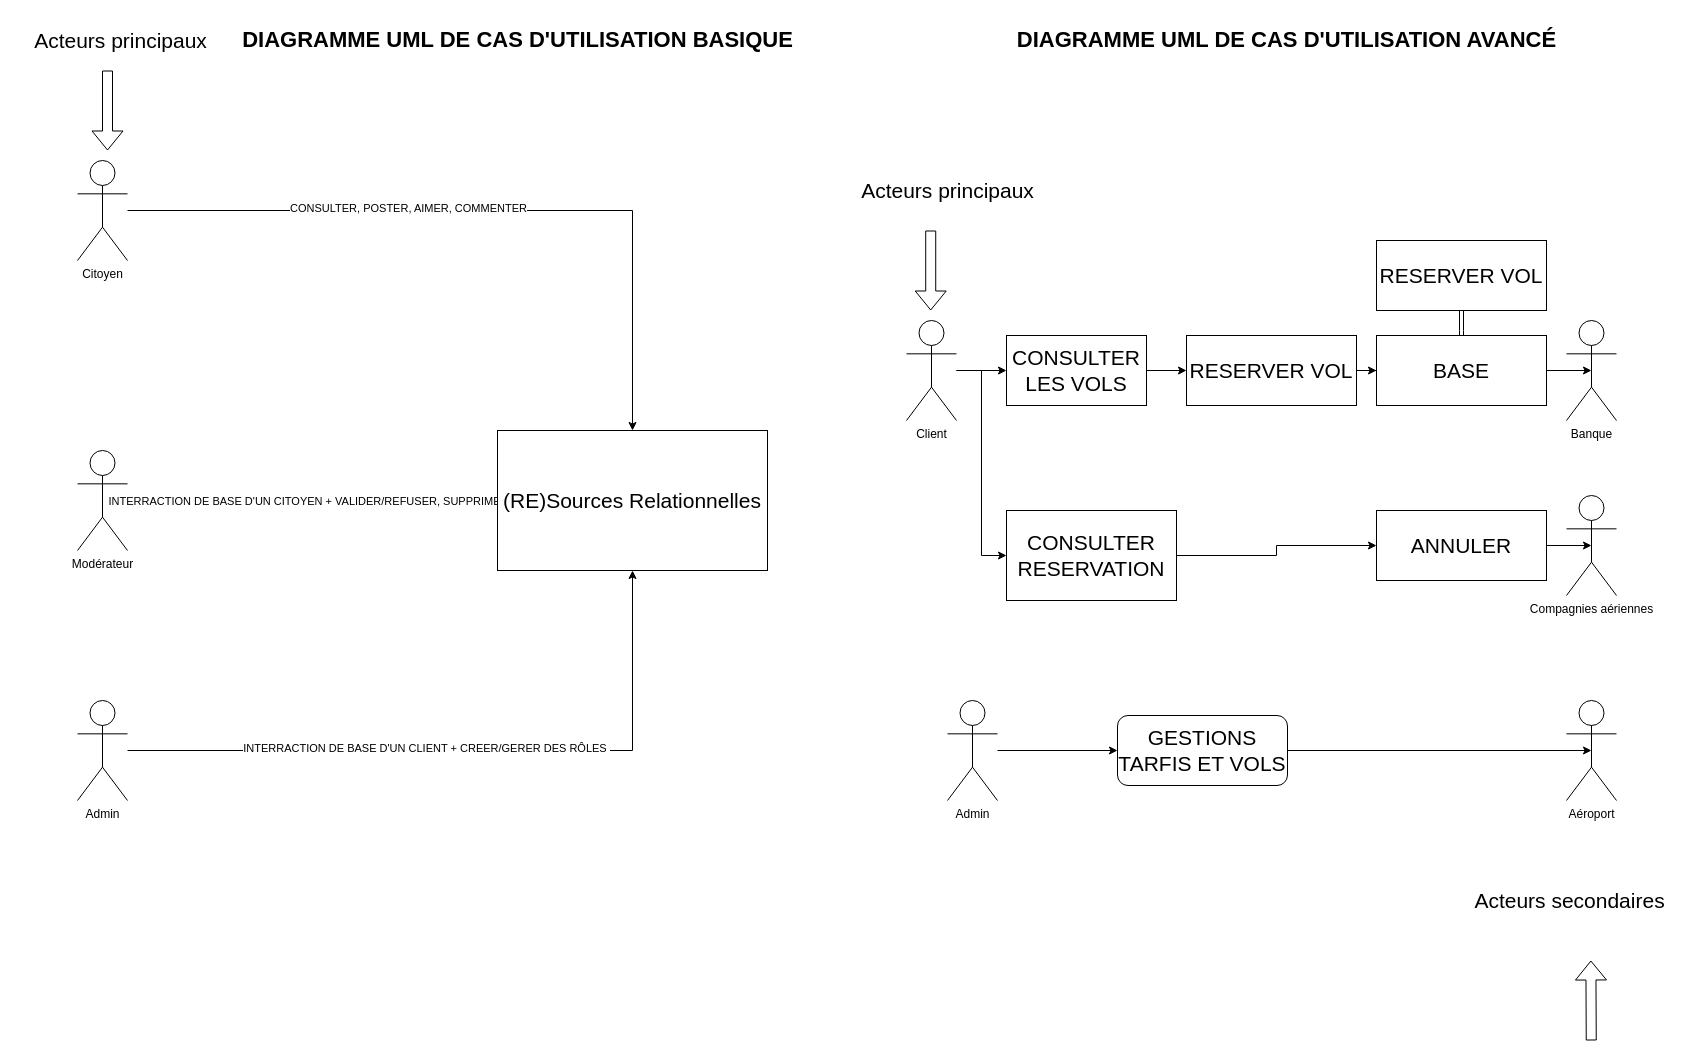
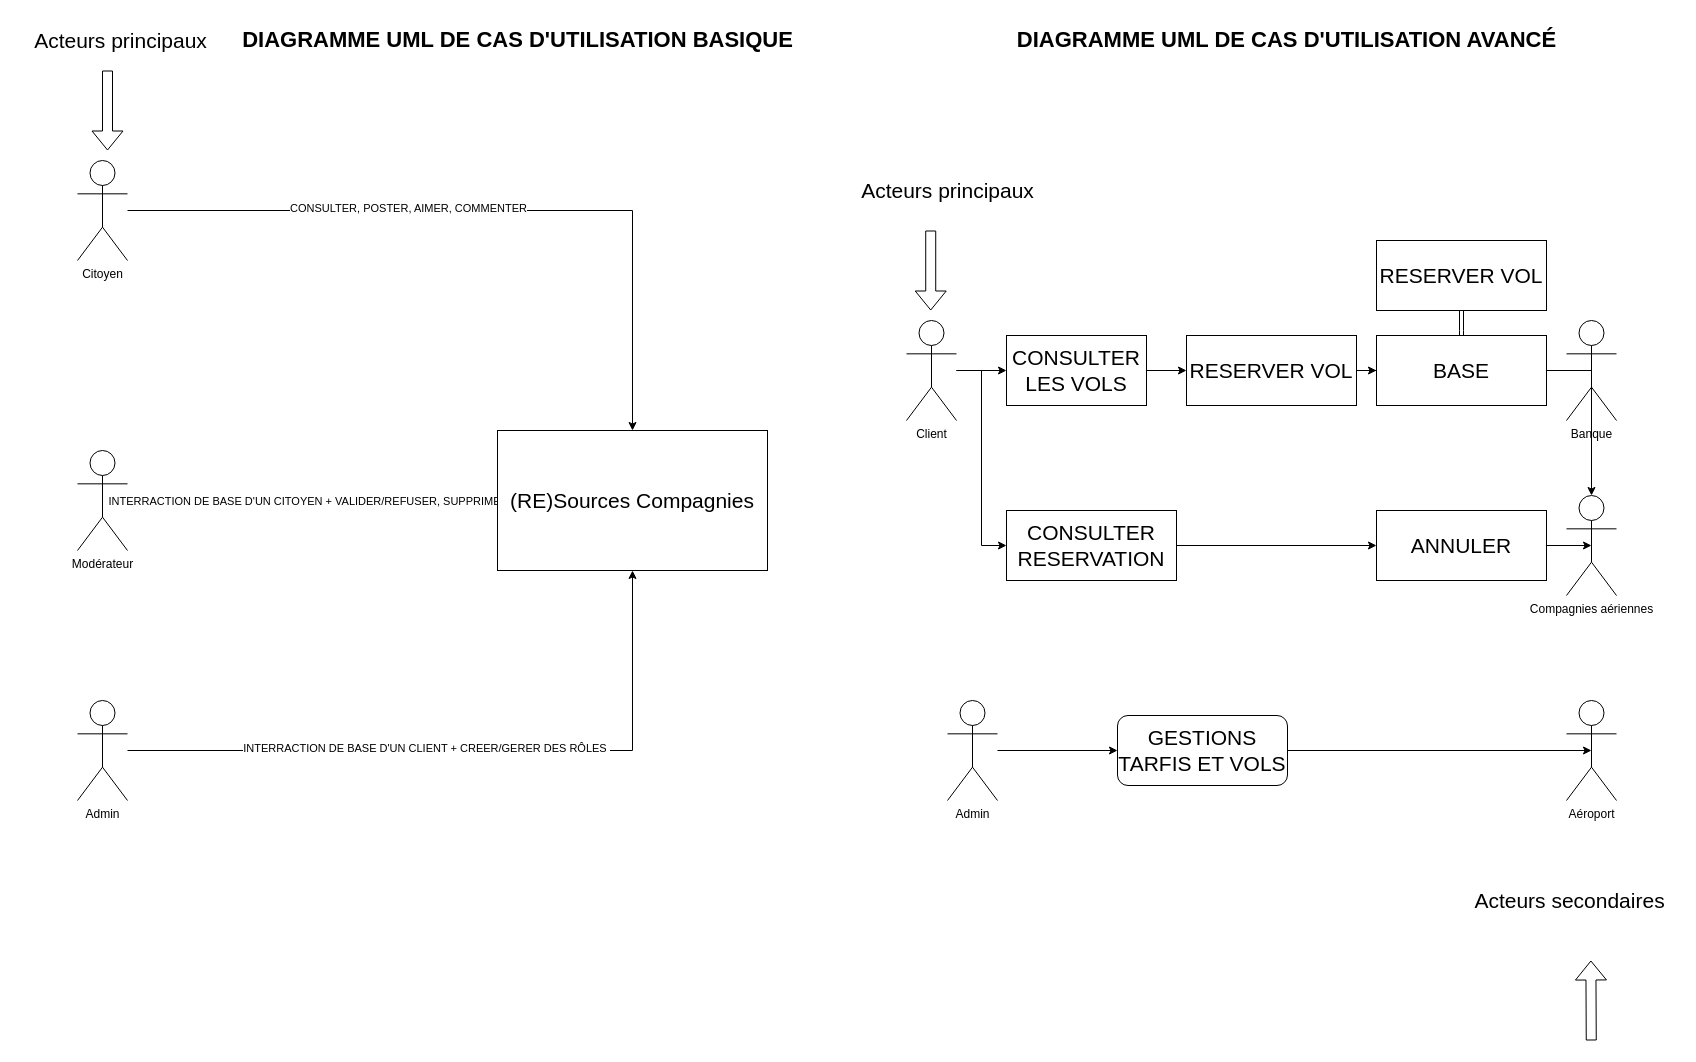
edge "BASE" -> "Banque": now "BASE" -> "Compagnies aériennes"
node "(RE)Sources Relationnelles": label "(RE)Sources Relationnelles" -> "(RE)Sources Compagnies"
node "CONSULTER RESERVATION": size 170x90 -> 170x70
